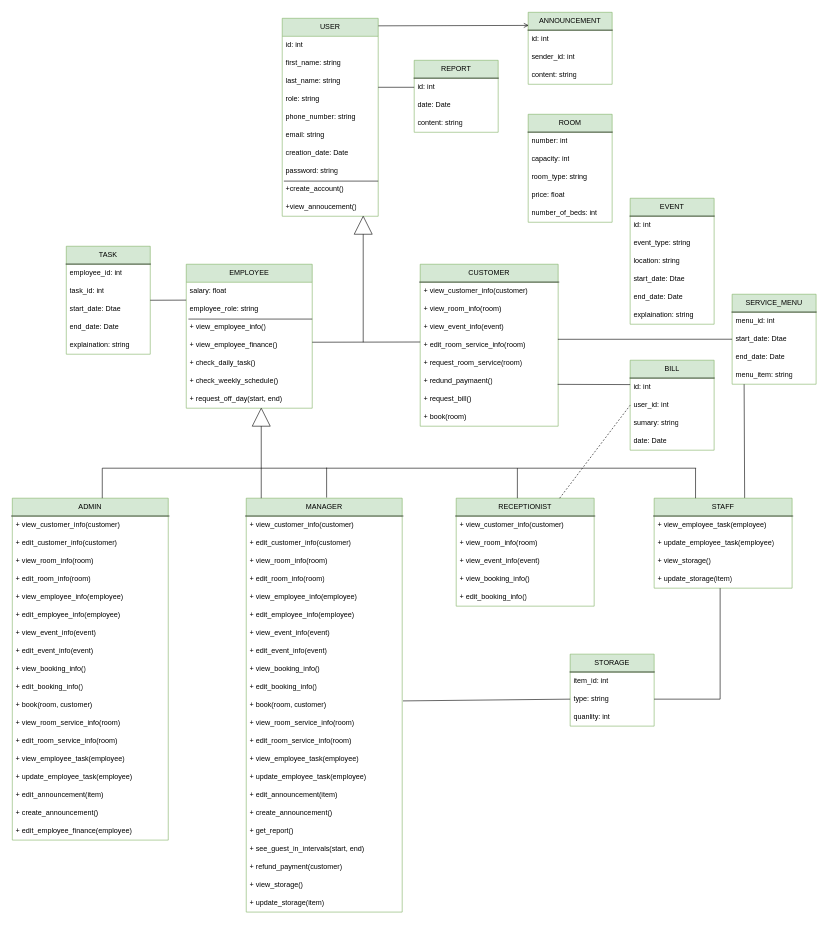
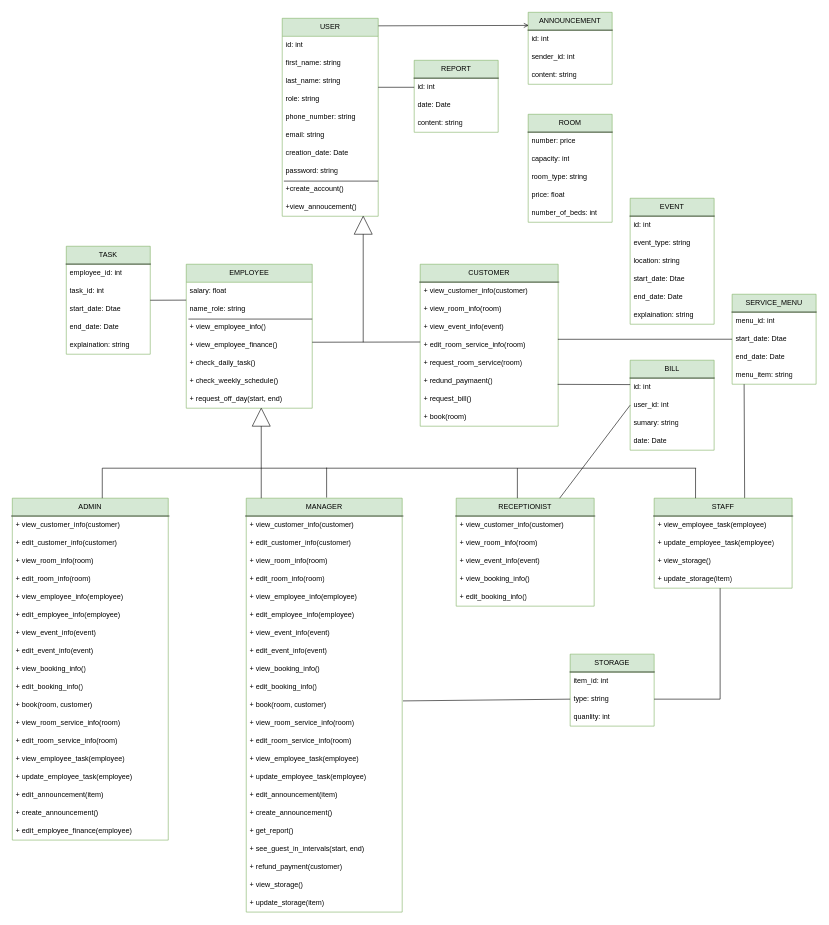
node "number: int": label "number: int" -> "number: price"
node "employee_role: string": label "employee_role: string" -> "name_role: string"
edge "user_id: int" -- "RECEPTIONIST": style dashed -> solid
